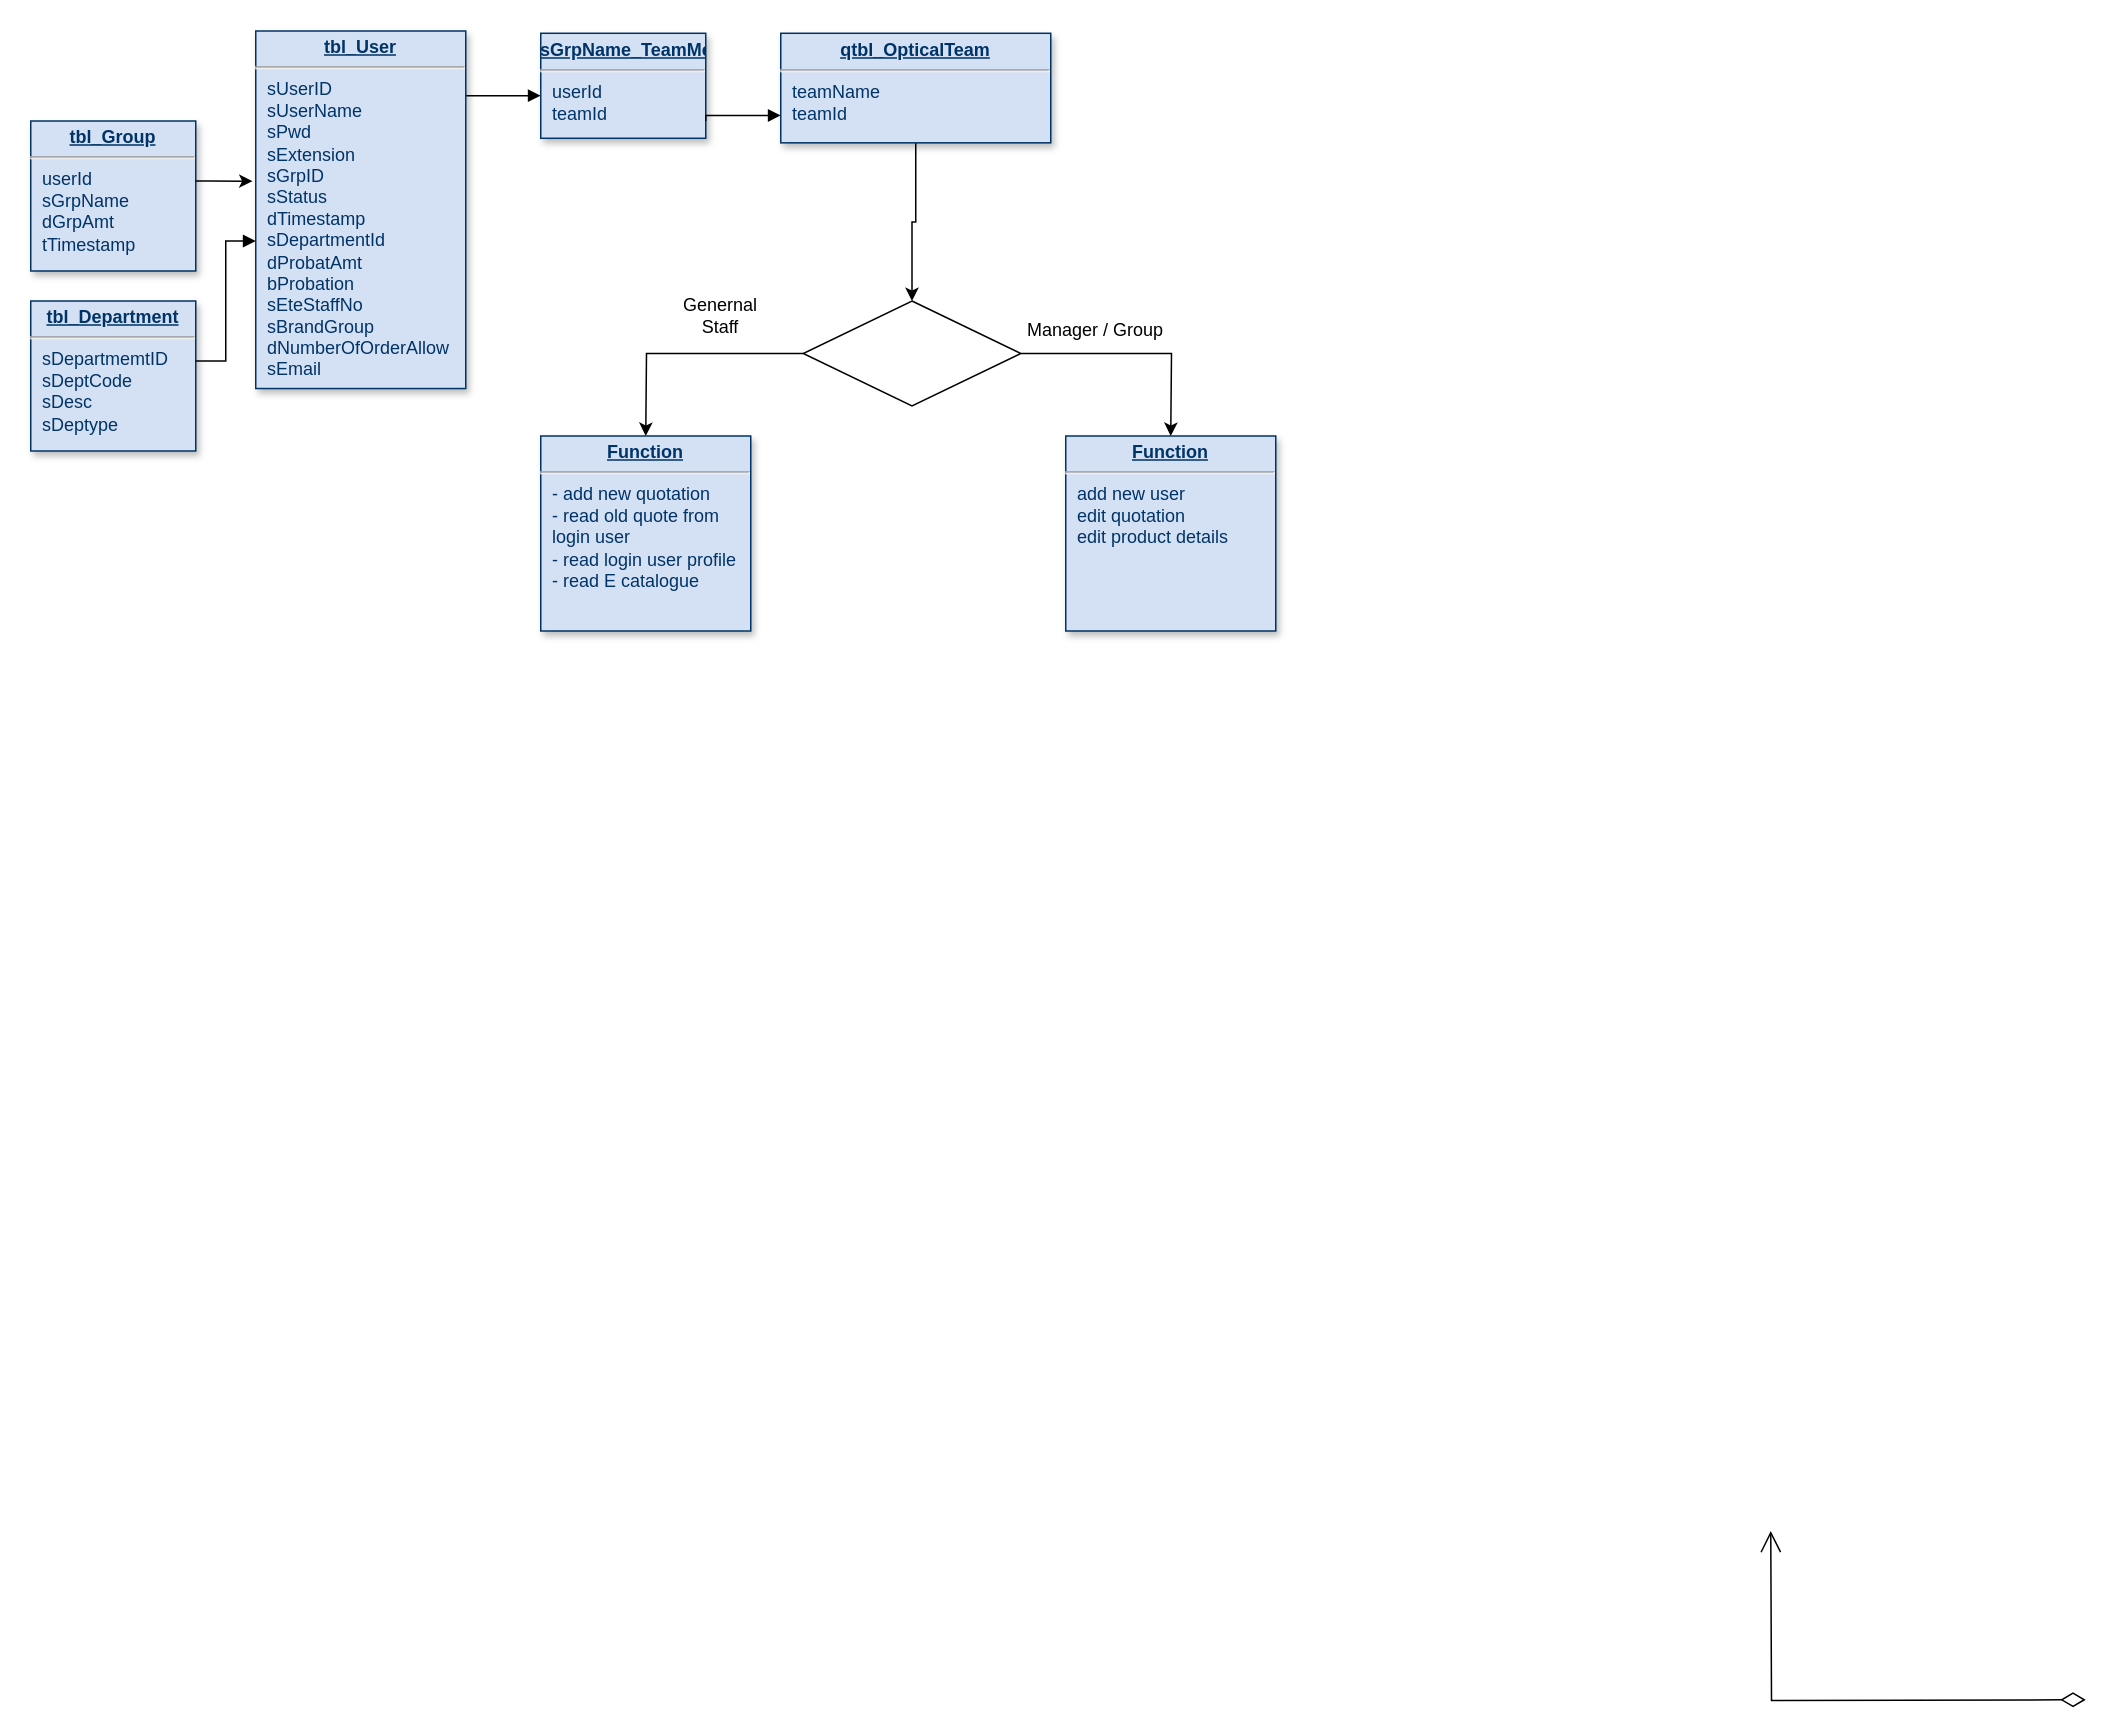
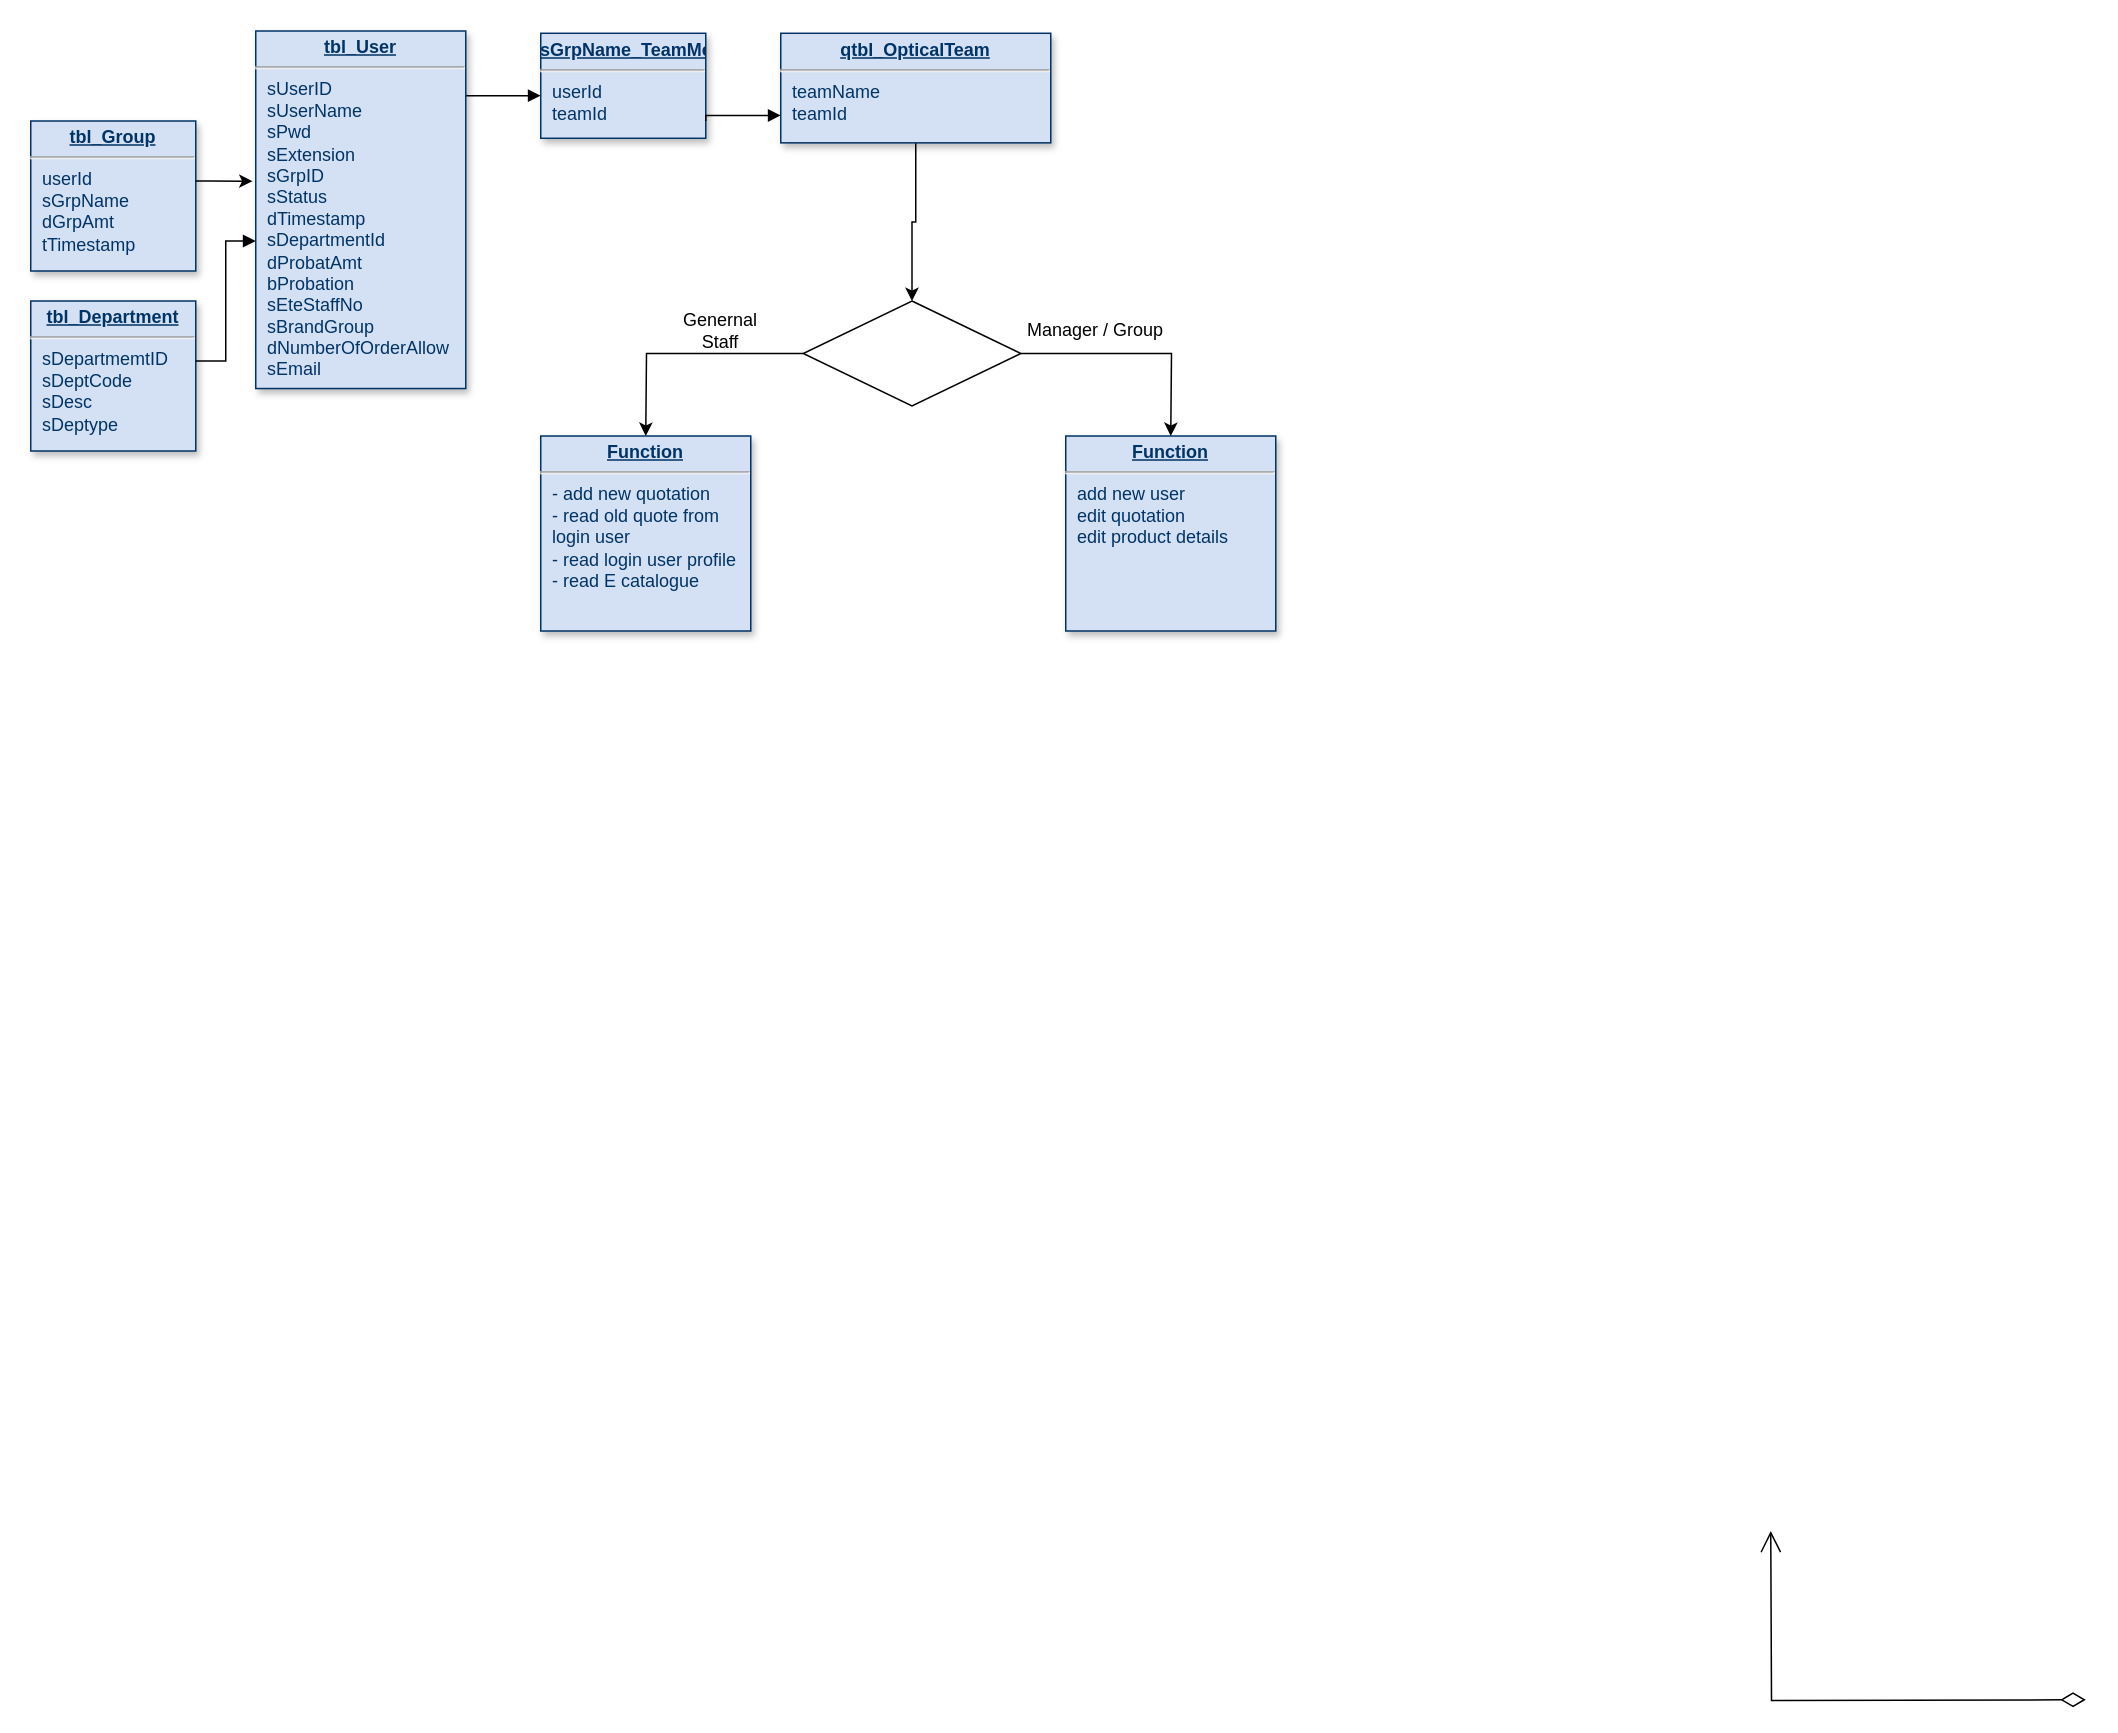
node "Genernal Staff": moved (721, 316) -> (721, 331)
